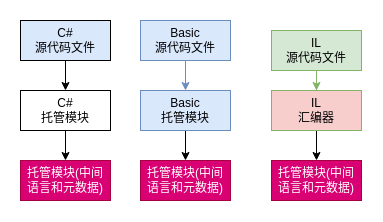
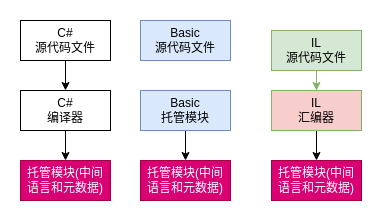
node "C# 源代码文件": fillcolor #dae8fc -> #ffffff
edge "Basic 源代码文件" -> "Basic 托管模块": removed
node "C# 托管模块": label "C# 托管模块" -> "C# 编译器"
